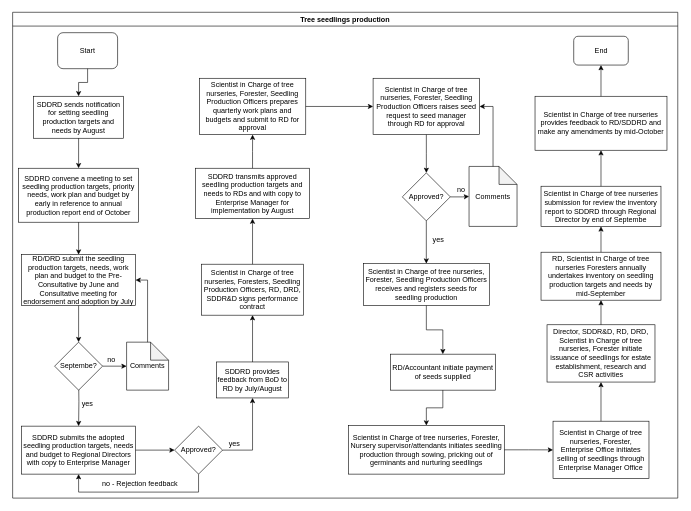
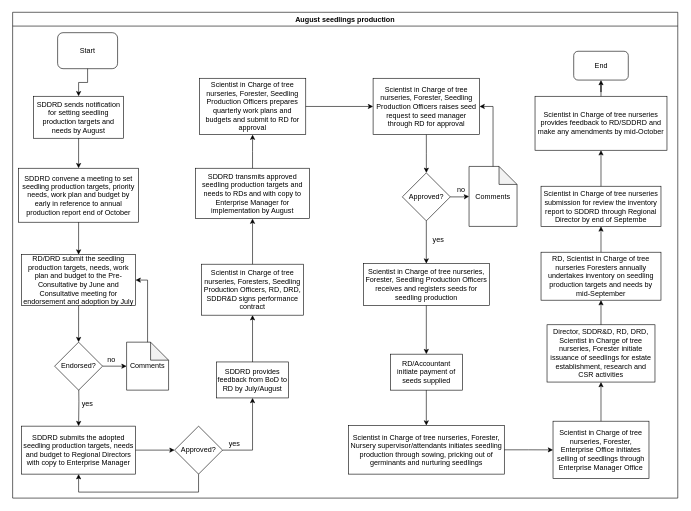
node "Tree seedlings production": label "Tree seedlings production" -> "August seedlings production"
node "End": moved (601, 51) -> (601, 66)
node "Septembe?": label "Septembe?" -> "Endorsed?"
node "RD/Accountant initiate payment of seeds supplied": size 105x36 -> 72x36
node "no - Rejection feedback": removed
